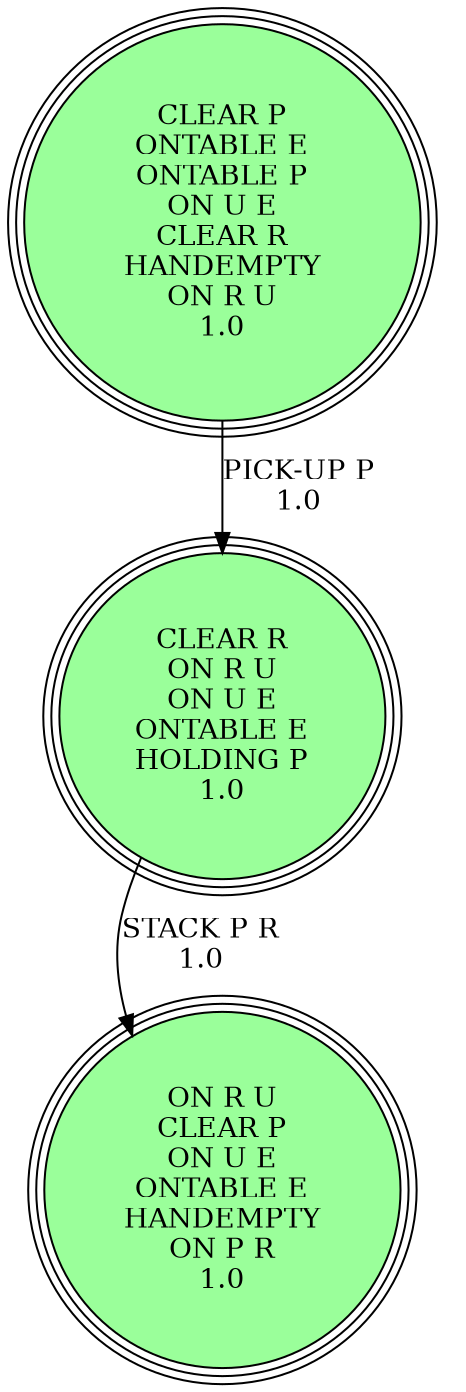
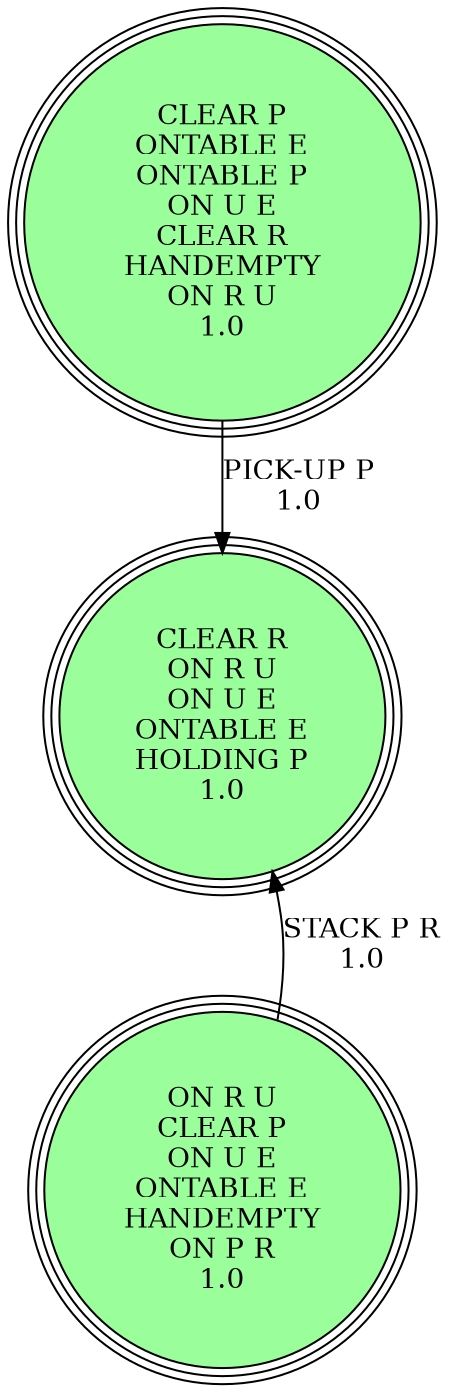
edge "CLEAR R ON R U ON U E ONTABLE E HOLDING P 1.0" -> "ON R U CLEAR P ON U E ONTABLE E HANDEMPTY ON P R 1.0": reversed
